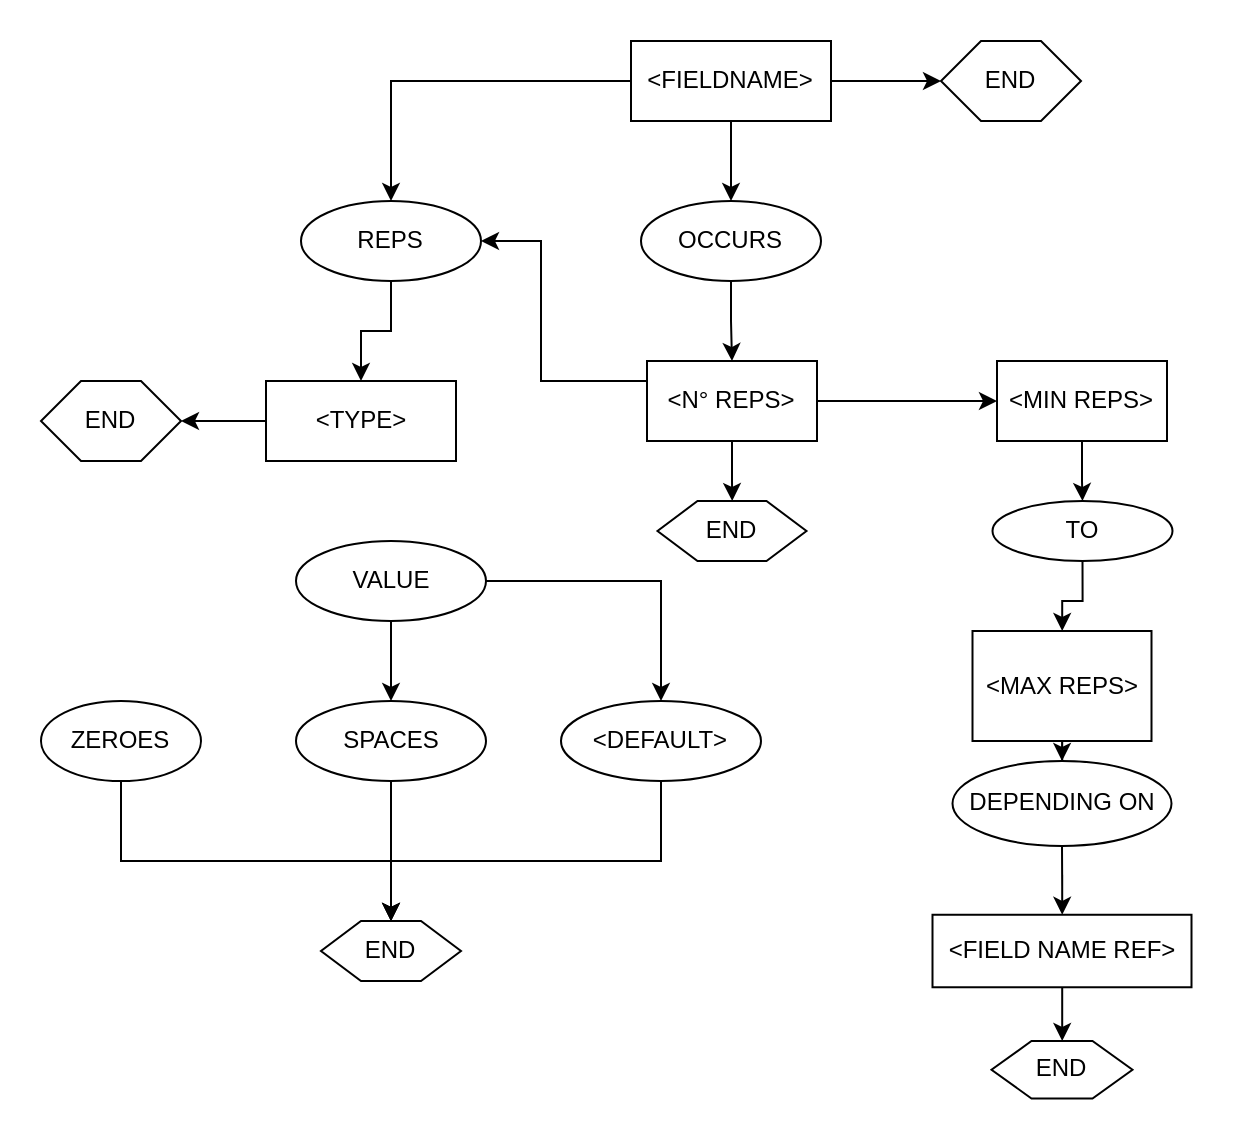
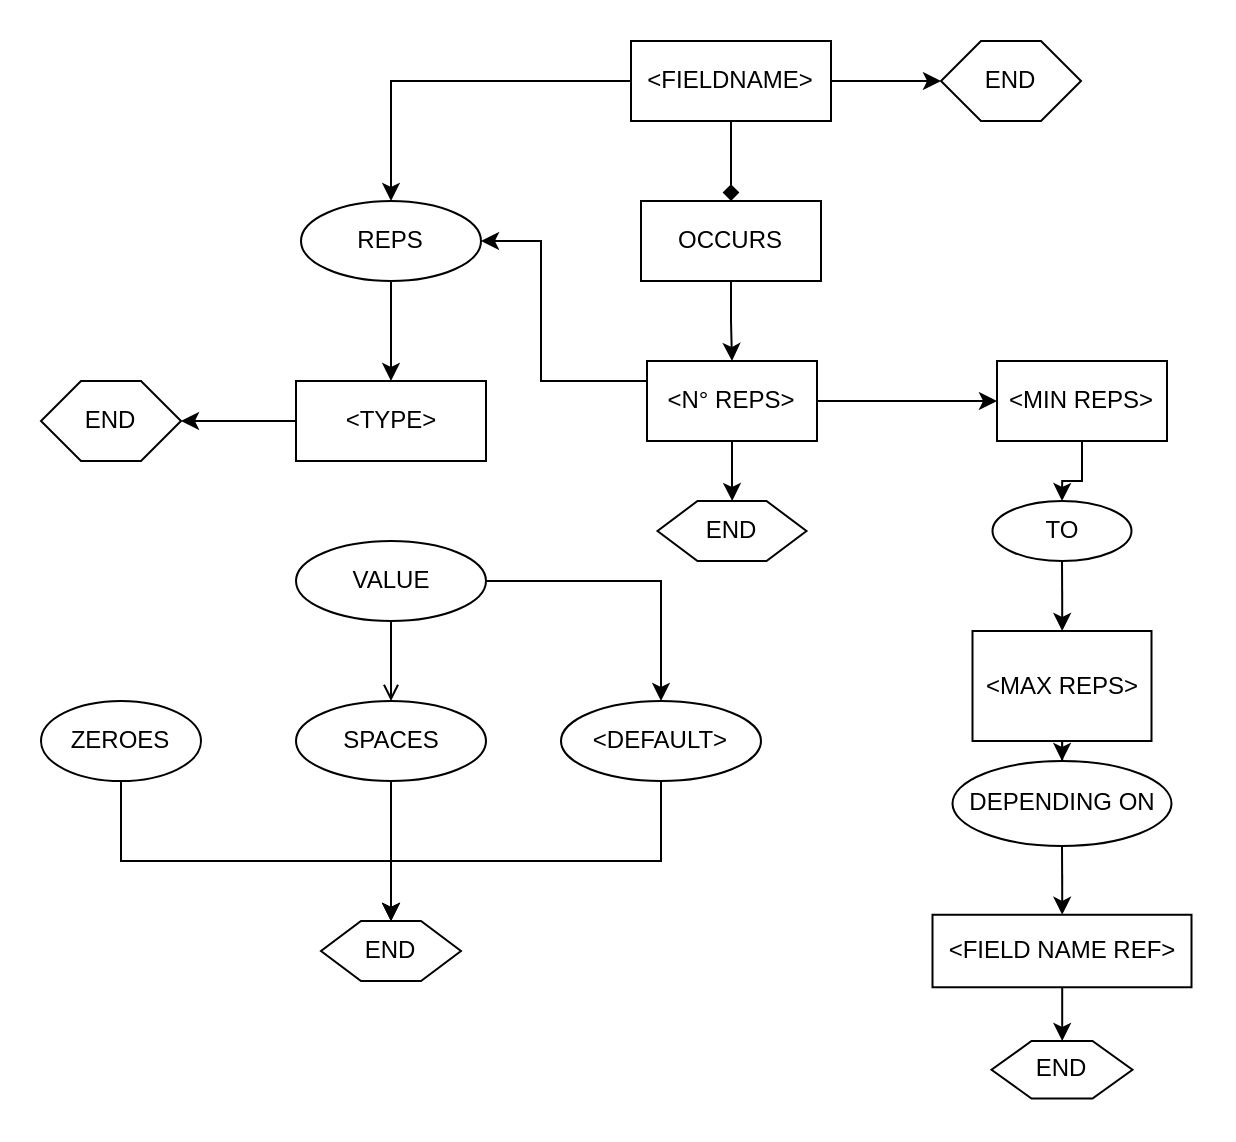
edge "<FIELDNAME>" -> "OCCURS": arrowhead classic -> diamond
node "OCCURS": shape ellipse -> rectangle
node "<TYPE>": moved (361, 421) -> (391, 421)
node "TO": size 180x60 -> 139x60
edge "VALUE" -> "SPACES": arrowhead classic -> open
